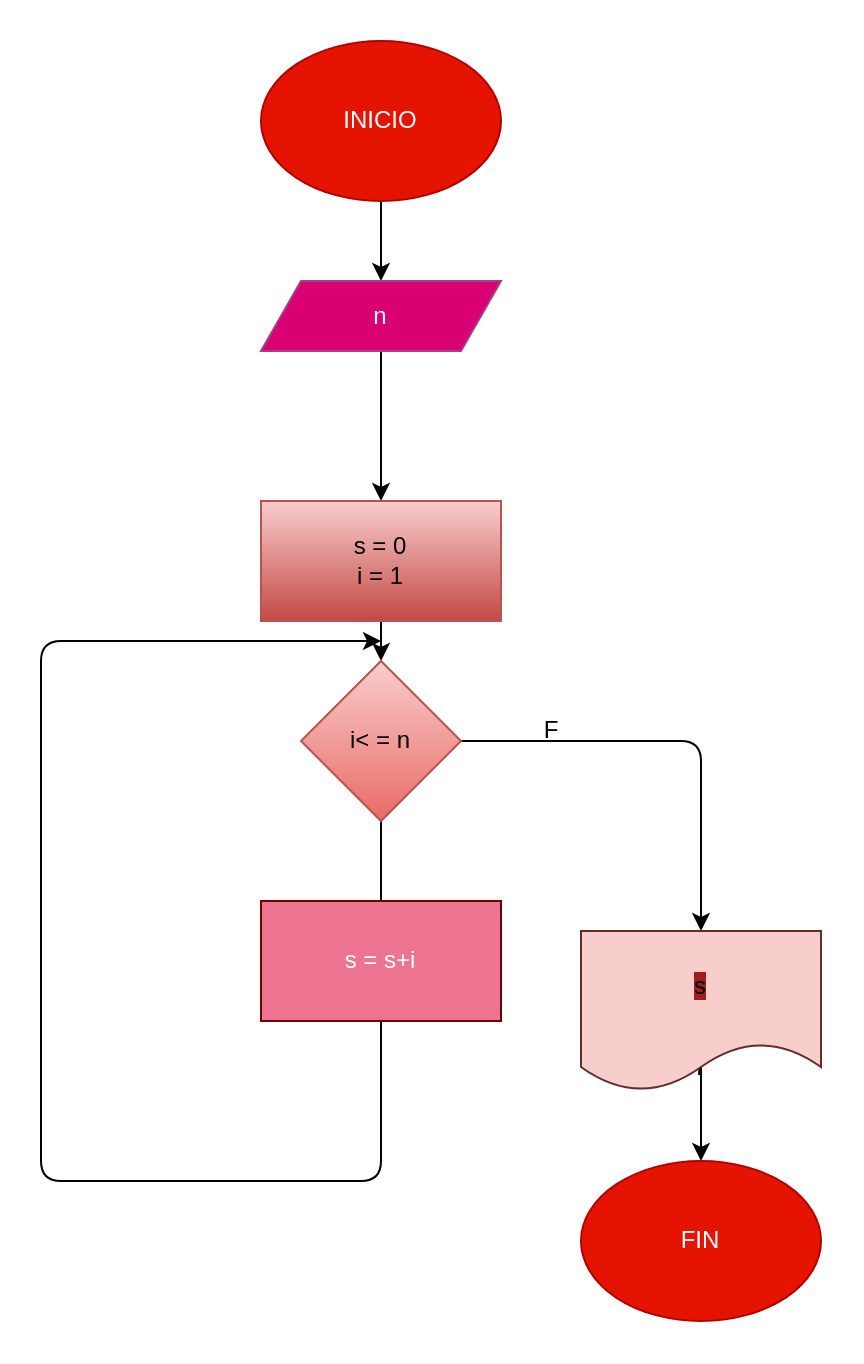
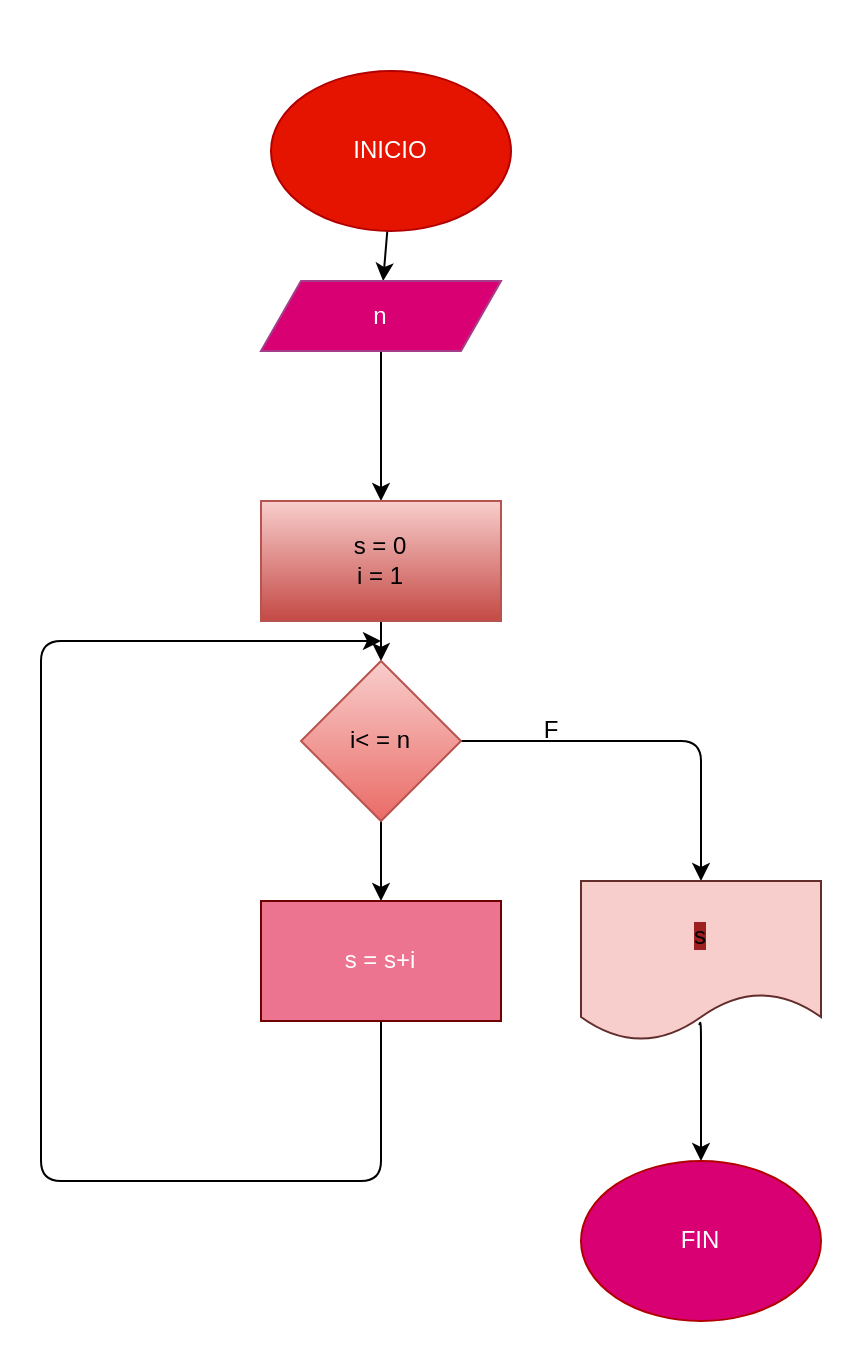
node "INICIO": moved (381, 121) -> (391, 151)
edge "i< = n" -- "s = s+i": arrowhead none -> classic
node "s": moved (701, 1011) -> (701, 961)
node "FIN": fillcolor #e51400 -> #d80073
